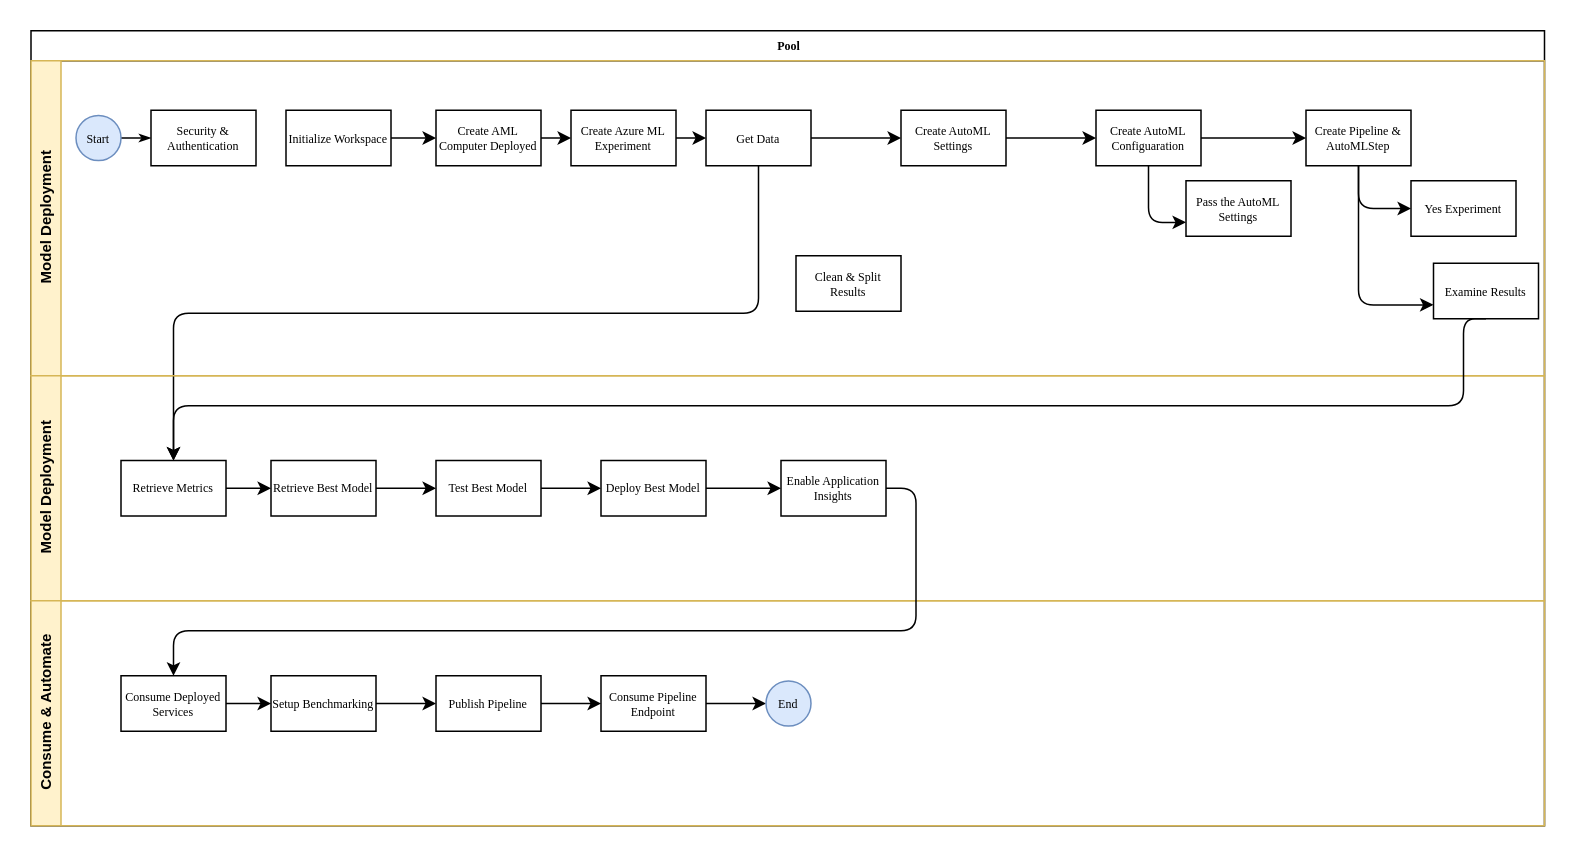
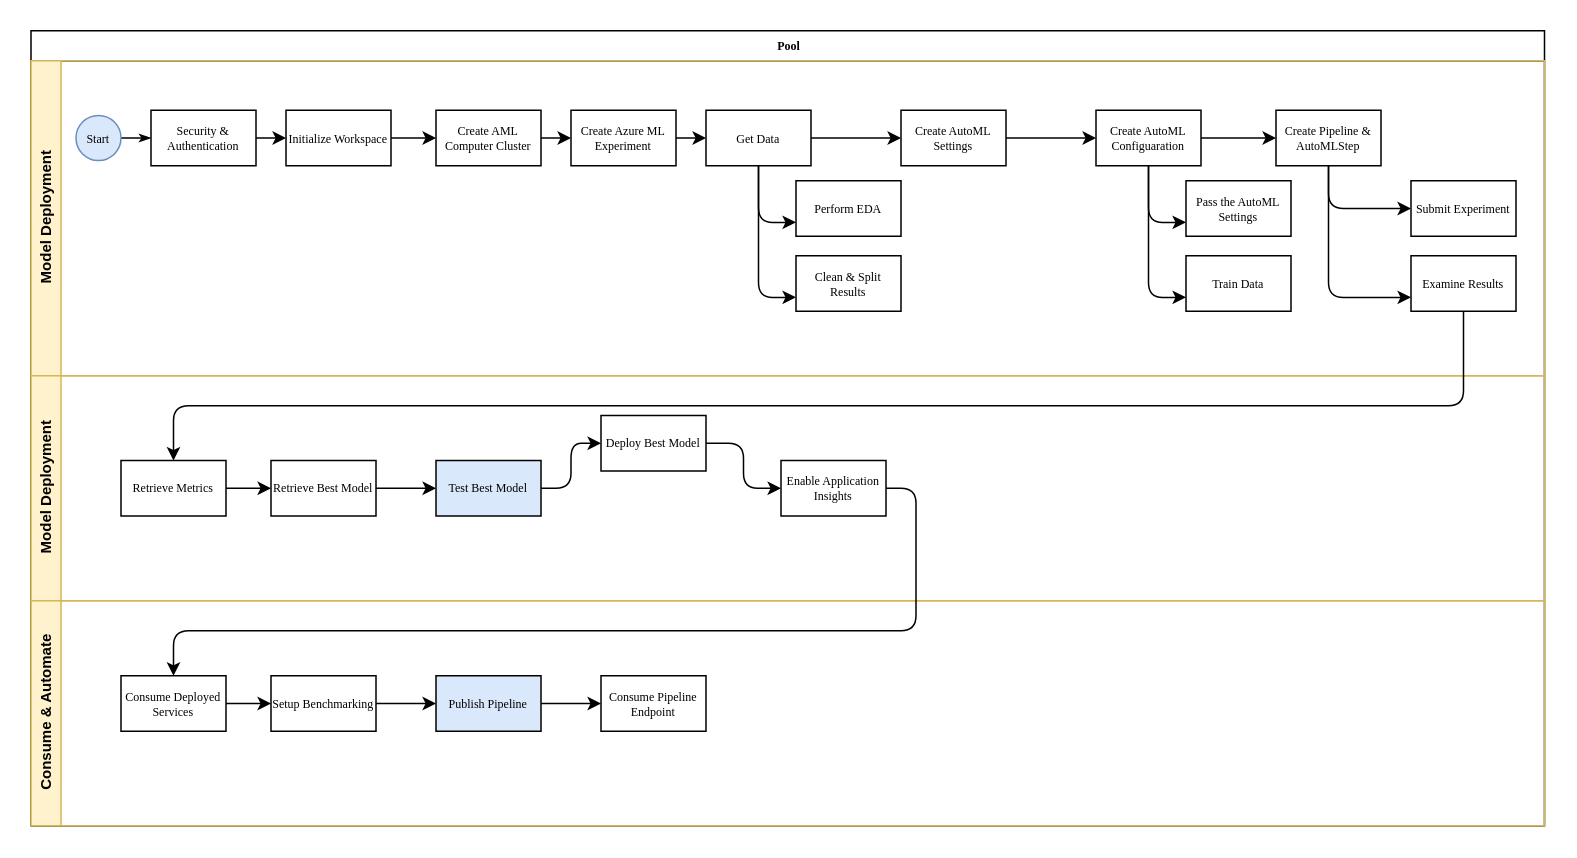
edge "Security & Authentication" -> "Initialize Workspace": added
node "Create Pipeline & AutoMLStep": moved (1358, 138) -> (1328, 138)
node "Create AML Computer Deployed": label "Create AML Computer Deployed" -> "Create AML Computer Cluster"
node "Perform EDA": added
node "Yes Experiment": label "Yes Experiment" -> "Submit Experiment"
edge "Get Data" -> "Perform EDA": added
edge "Create AutoML Configuaration" -> "Train Data": added
node "Train Data": added
node "Examine Results": moved (1486, 291) -> (1463, 284)
edge "Get Data" -> "Retrieve Metrics": now "Get Data" -> "Clean & Split Results"
node "Test Best Model": fillcolor #ffffff -> #dae8fc
node "Deploy Best Model": moved (653, 488) -> (653, 443)
node "Publish Pipeline": fillcolor #ffffff -> #dae8fc
edge "Consume Pipeline Endpoint" -> "End": removed
node "End": removed
